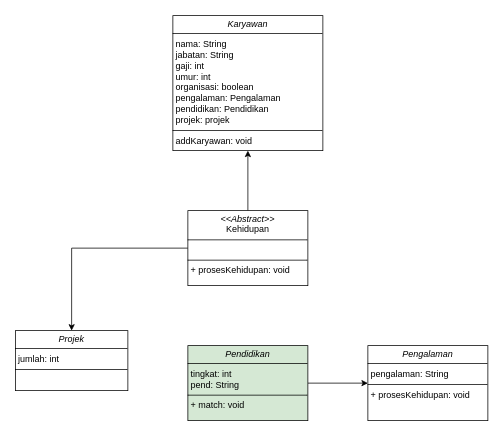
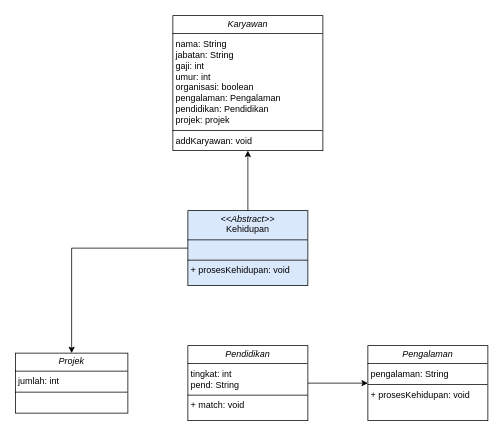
node "<<Abstract>> Kehidupan + prosesKehidupan: void": fillcolor #ffffff -> #dae8fc
node "Projek jumlah: int": moved (72, 360) -> (72, 383)
node "Pendidikan tingkat: int pend: String + match: void": fillcolor #d5e8d4 -> #ffffff
